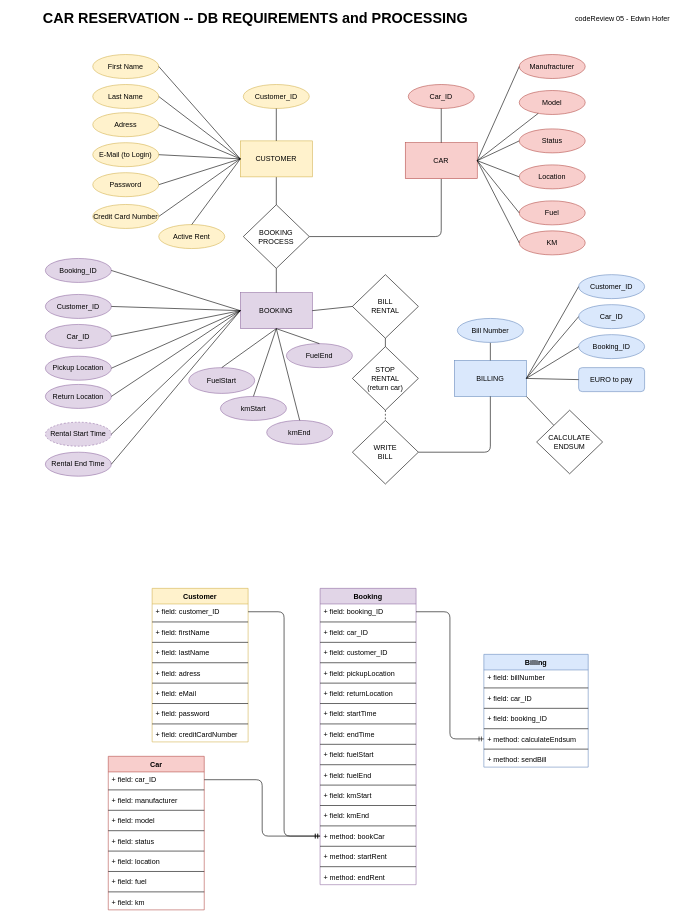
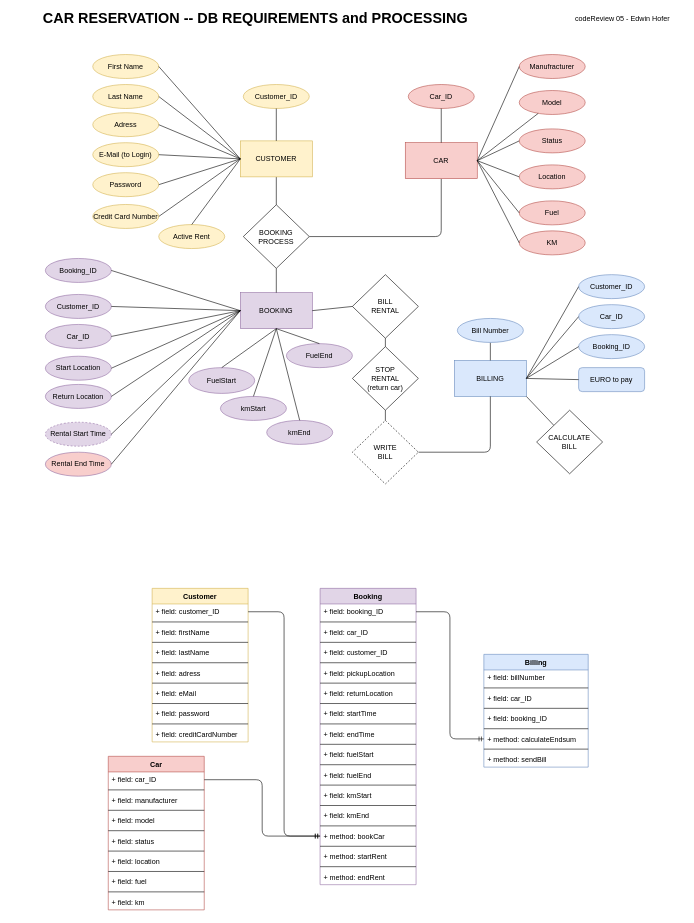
node "Pickup Location": label "Pickup Location" -> "Start Location"
edge "STOP RENTAL (return car)" -- "WRITE BILL": style dashed -> solid
node "CALCULATE ENDSUM": label "CALCULATE ENDSUM" -> "CALCULATE BILL"
node "WRITE BILL": style solid -> dashed
node "Rental End Time": fillcolor #e1d5e7 -> #f8cecc
